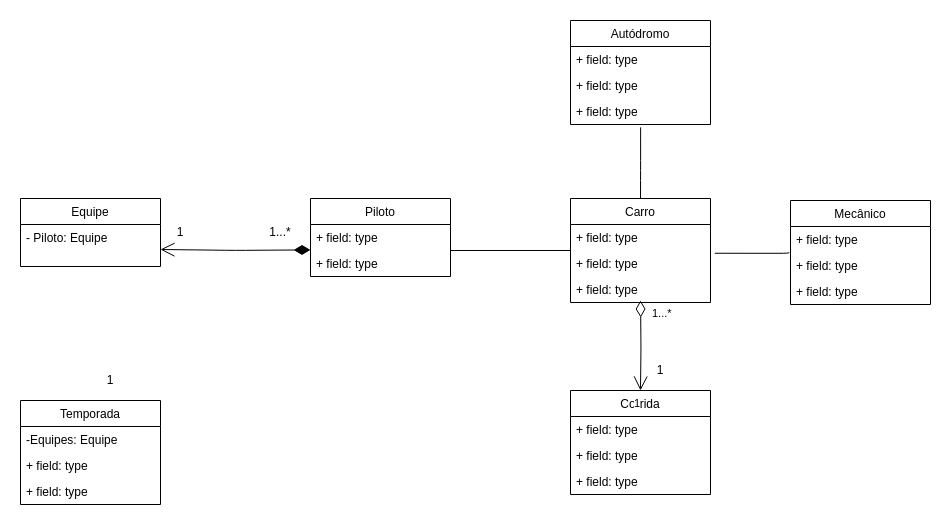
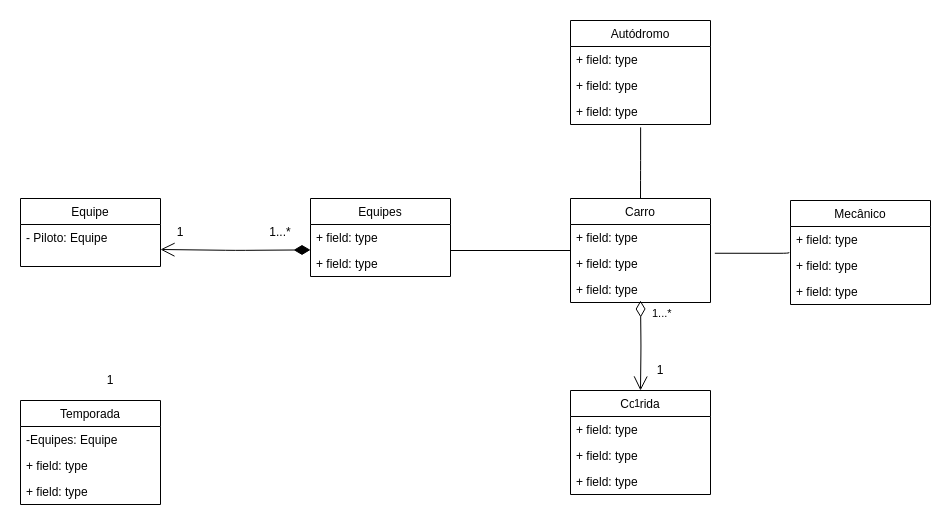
node "Piloto": label "Piloto" -> "Equipes"
